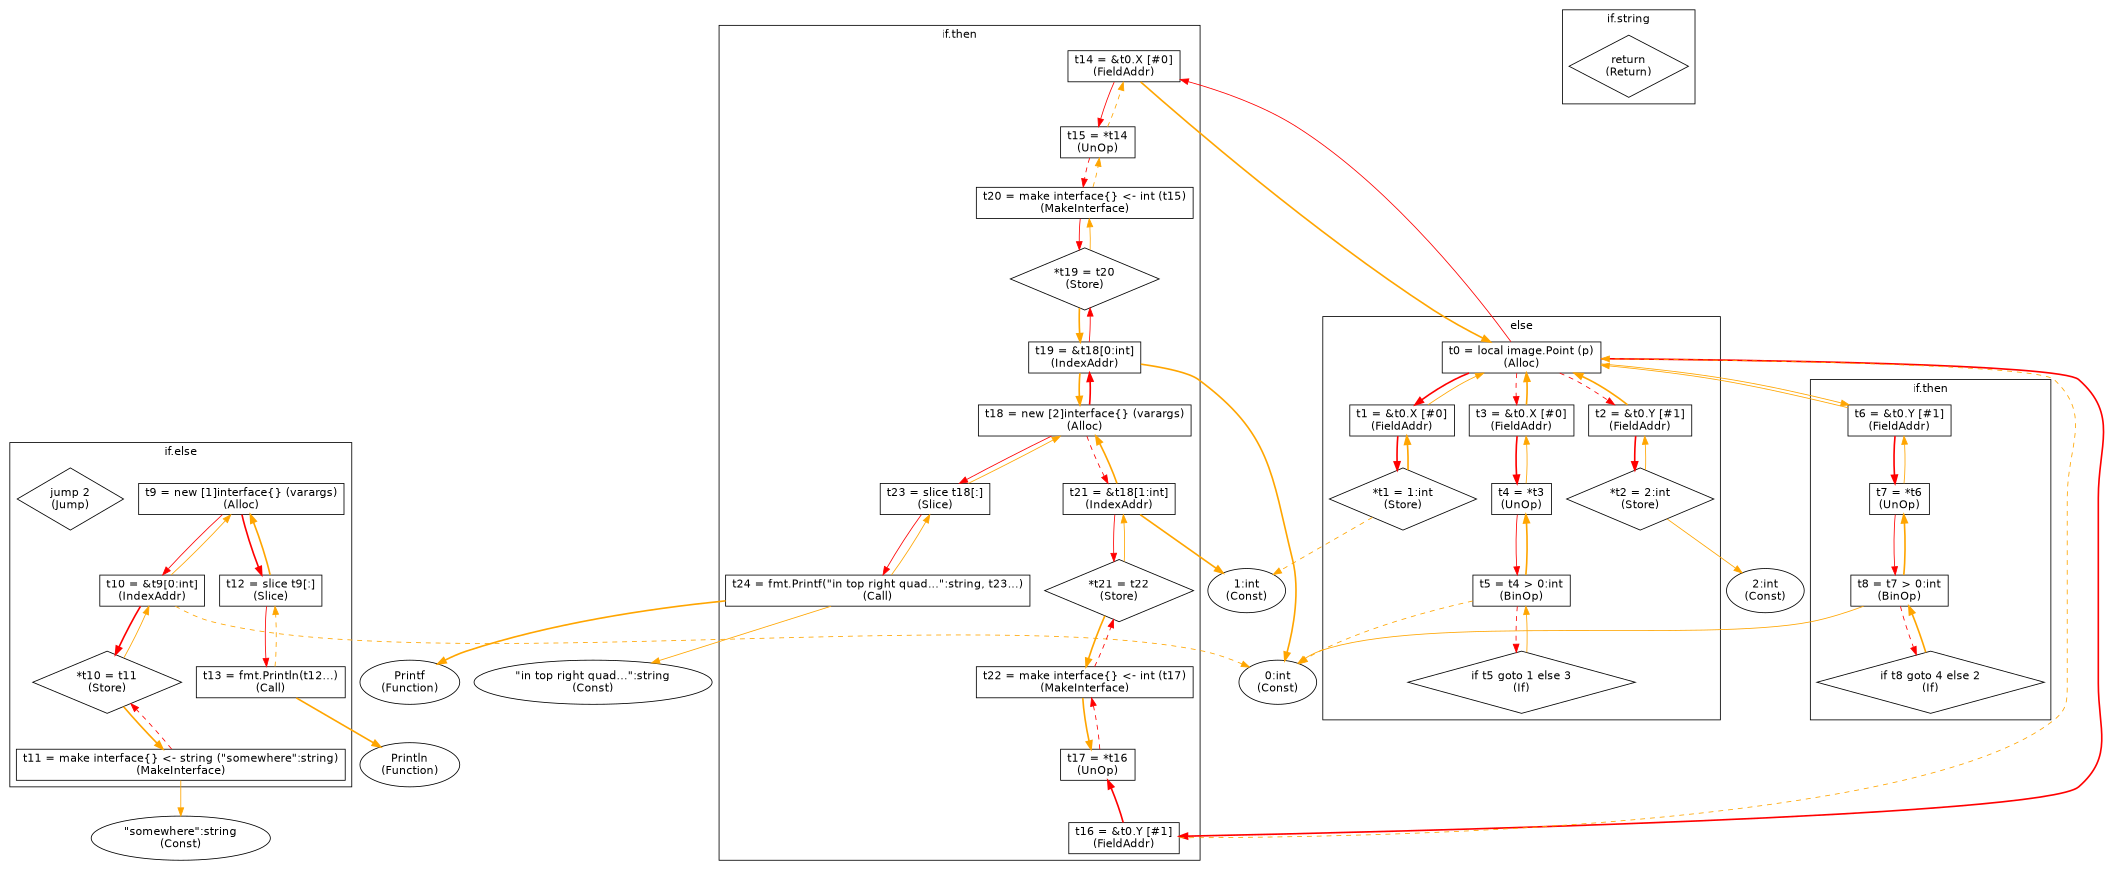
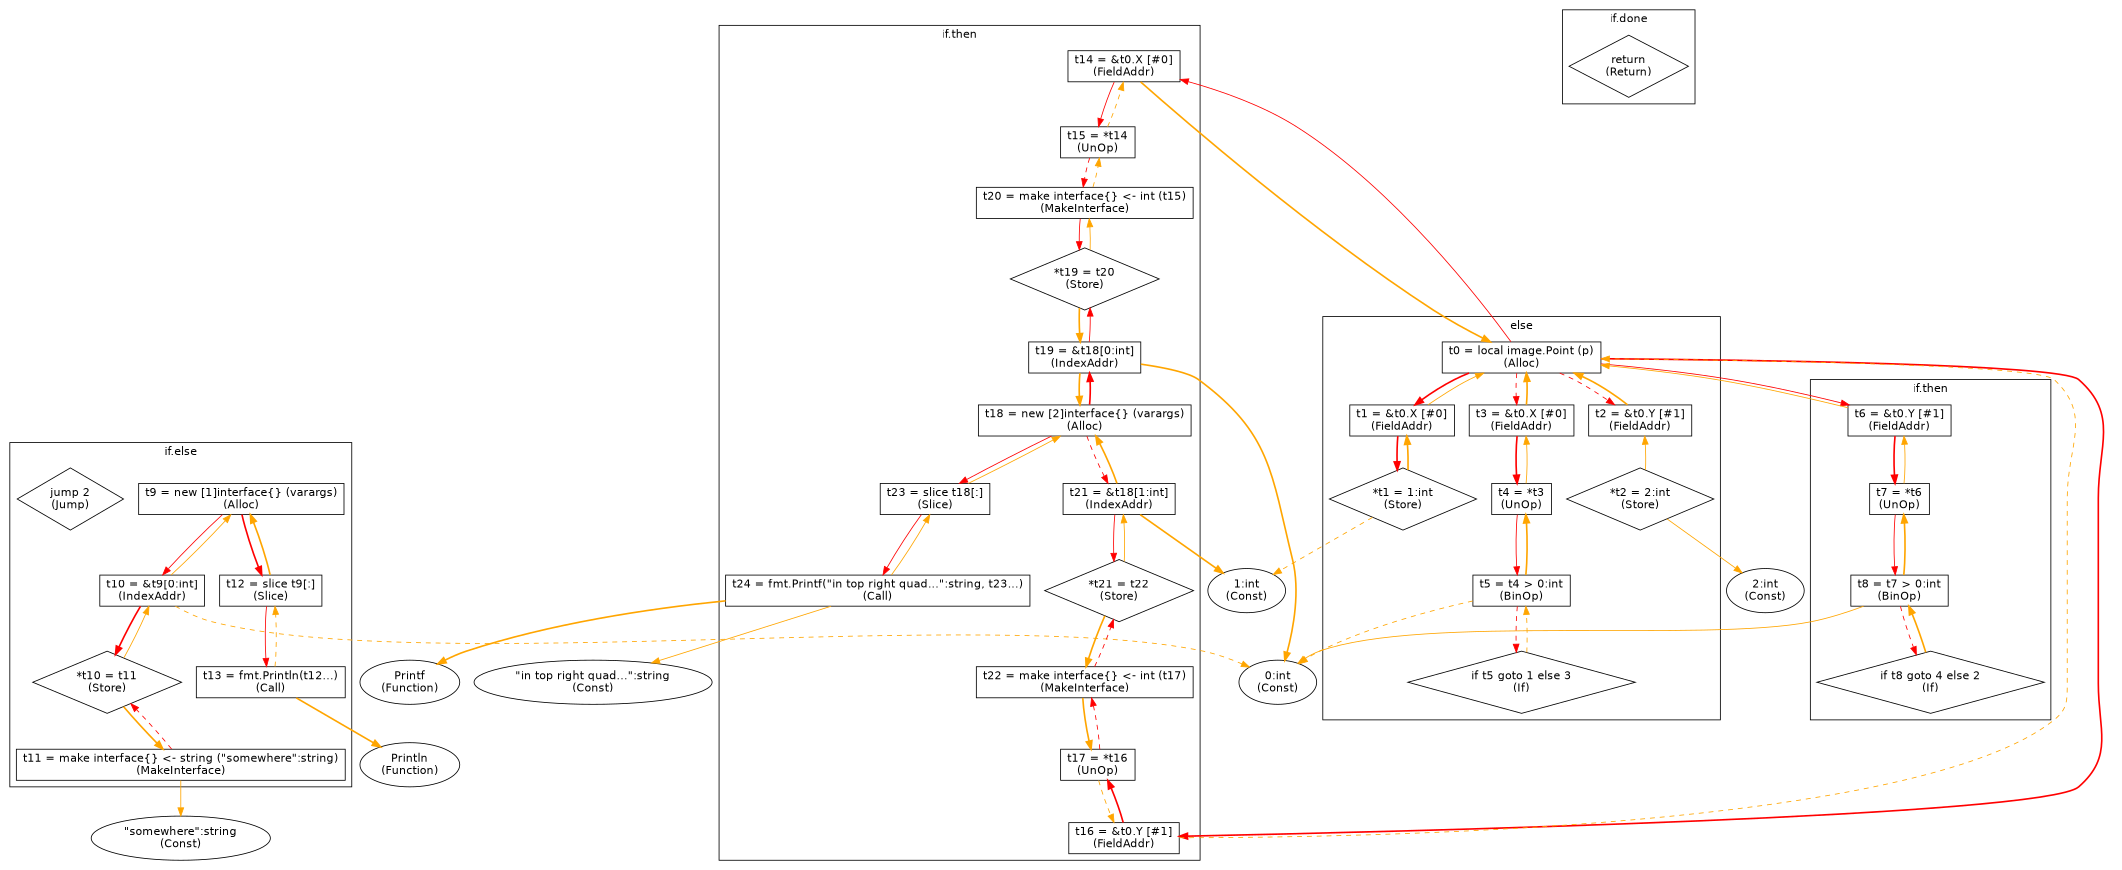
cluster "if.string": label "if.string" -> "if.done"
edge "t0 = local image.Point (p) (Alloc)" -> "t6 = &t0.Y [#1] (FieldAddr)": color orange -> red
edge "t2 = &t0.Y [#1] (FieldAddr)" -> "*t2 = 2:int (Store)": removed
edge "if t5 goto 1 else 3 (If)" -> "t5 = t4 > 0:int (BinOp)": style solid -> dashed
edge "t17 = *t16 (UnOp)" -> "t16 = &t0.Y [#1] (FieldAddr)": added
